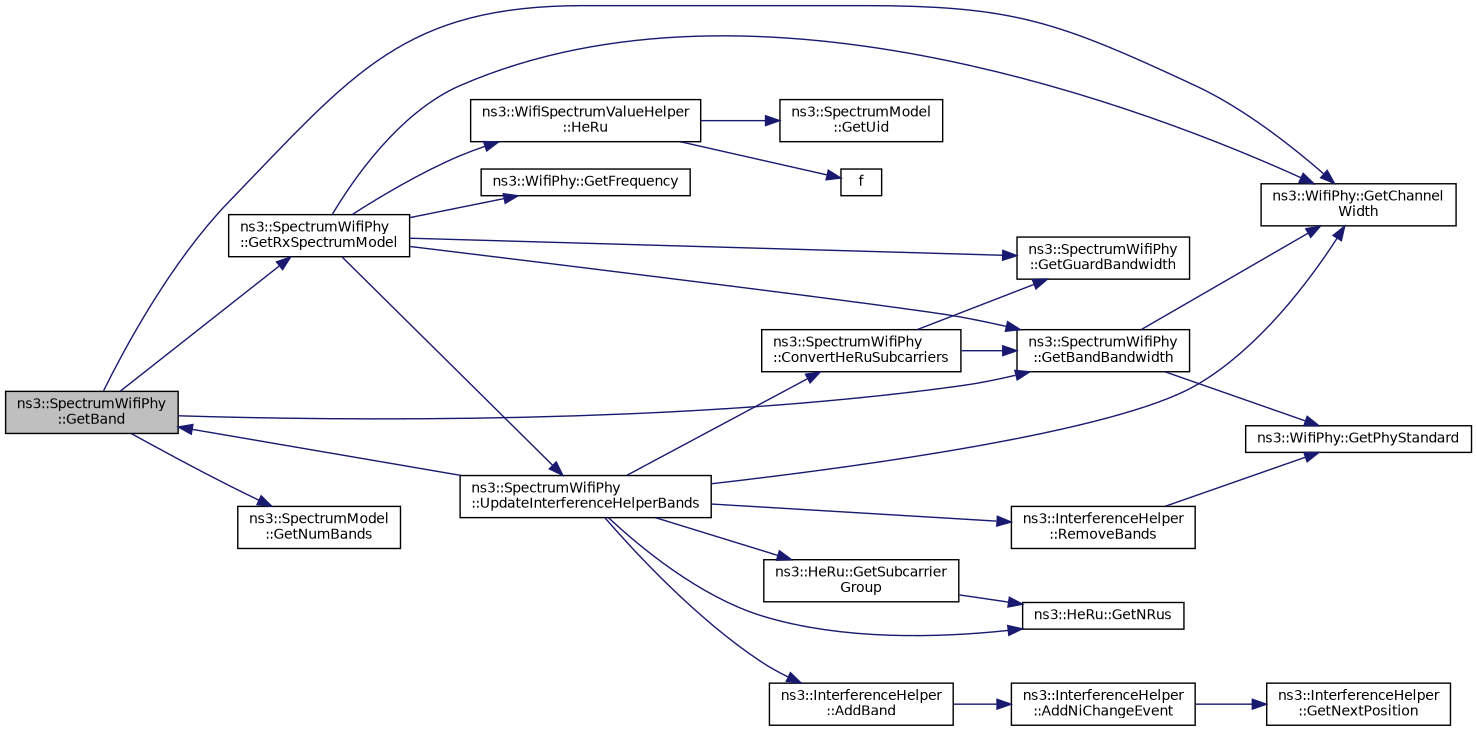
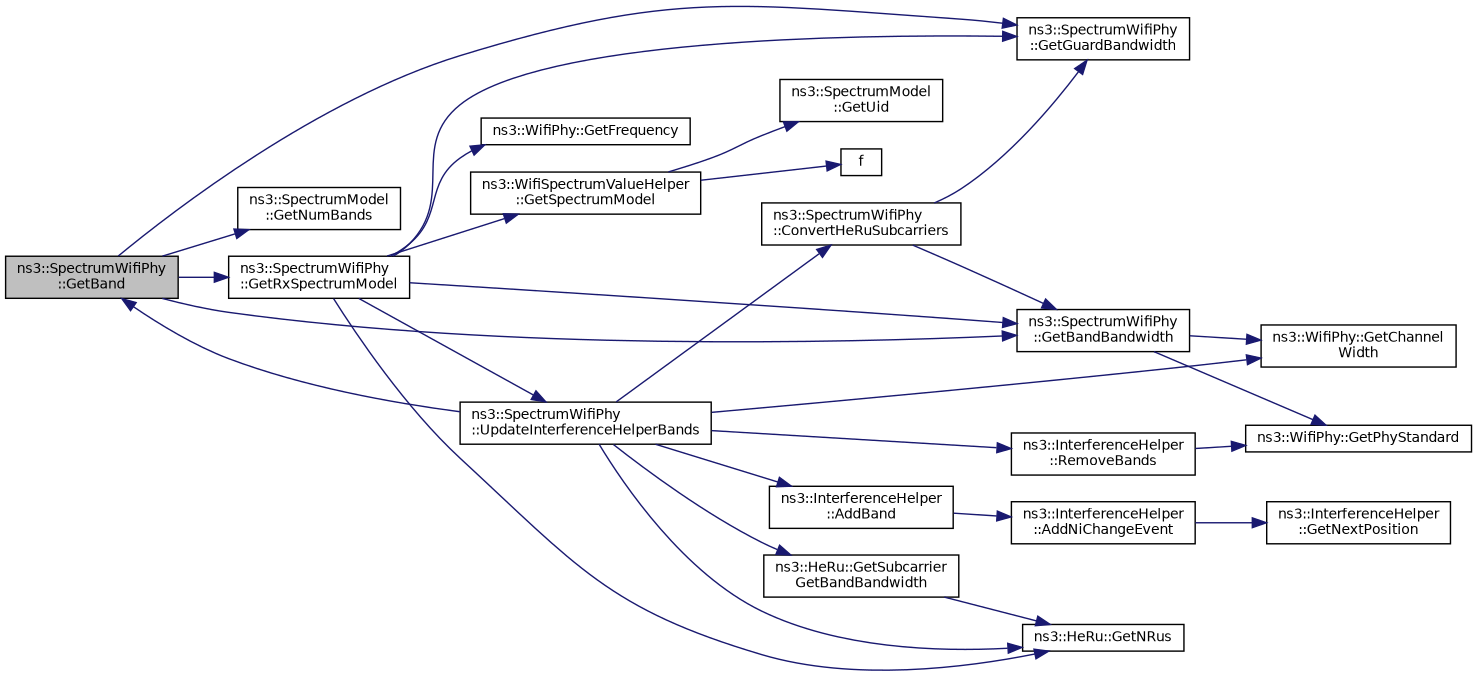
edge "ns3::SpectrumWifiPhy ::GetBand" -> "ns3::WifiPhy::GetChannel Width": now "ns3::SpectrumWifiPhy ::GetBand" -> "ns3::SpectrumWifiPhy ::GetGuardBandwidth"
edge "ns3::SpectrumWifiPhy ::GetRxSpectrumModel" -> "ns3::WifiPhy::GetChannel Width": now "ns3::SpectrumWifiPhy ::GetRxSpectrumModel" -> "ns3::HeRu::GetNRus"
node "ns3::WifiSpectrumValueHelper ::HeRu": label "ns3::WifiSpectrumValueHelper ::HeRu" -> "ns3::WifiSpectrumValueHelper ::GetSpectrumModel"
node "ns3::HeRu::GetSubcarrier Group": label "ns3::HeRu::GetSubcarrier Group" -> "ns3::HeRu::GetSubcarrier GetBandBandwidth"
